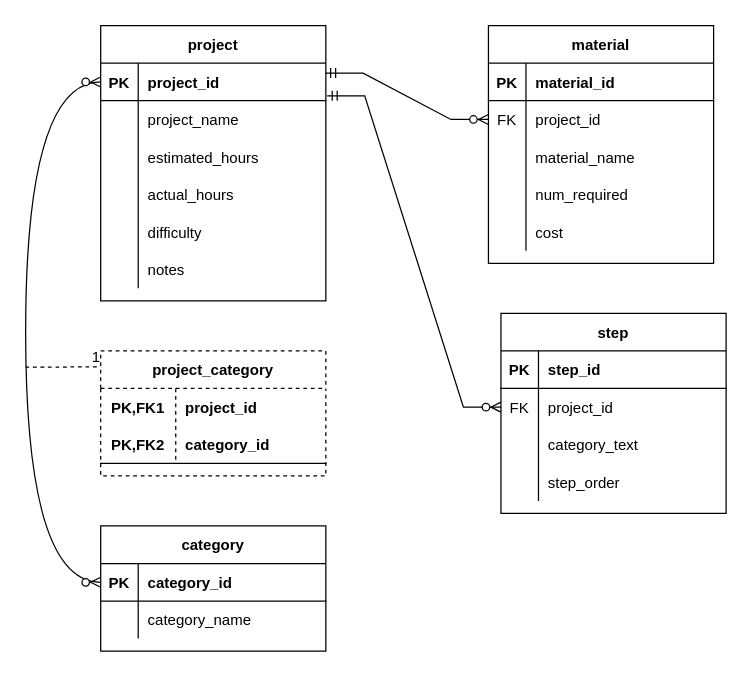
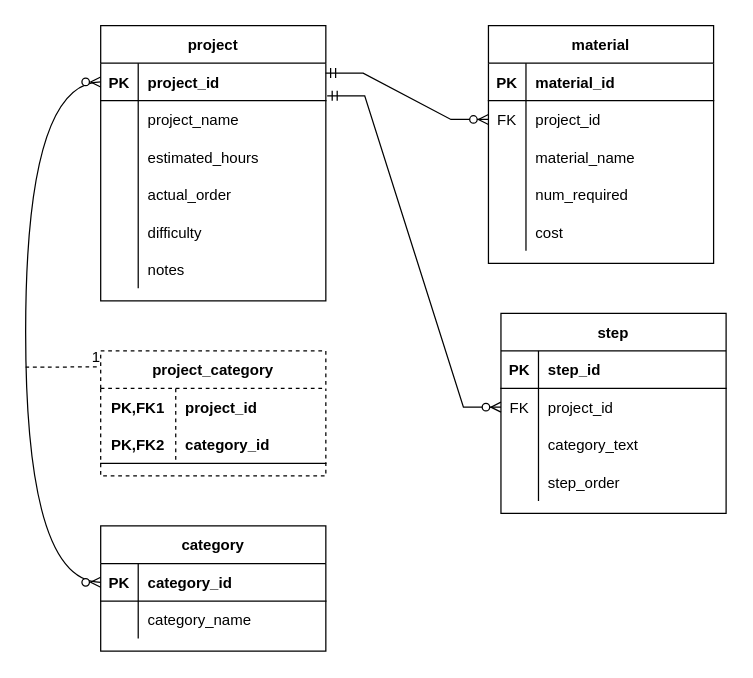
node "actual_hours": label "actual_hours" -> "actual_order"
